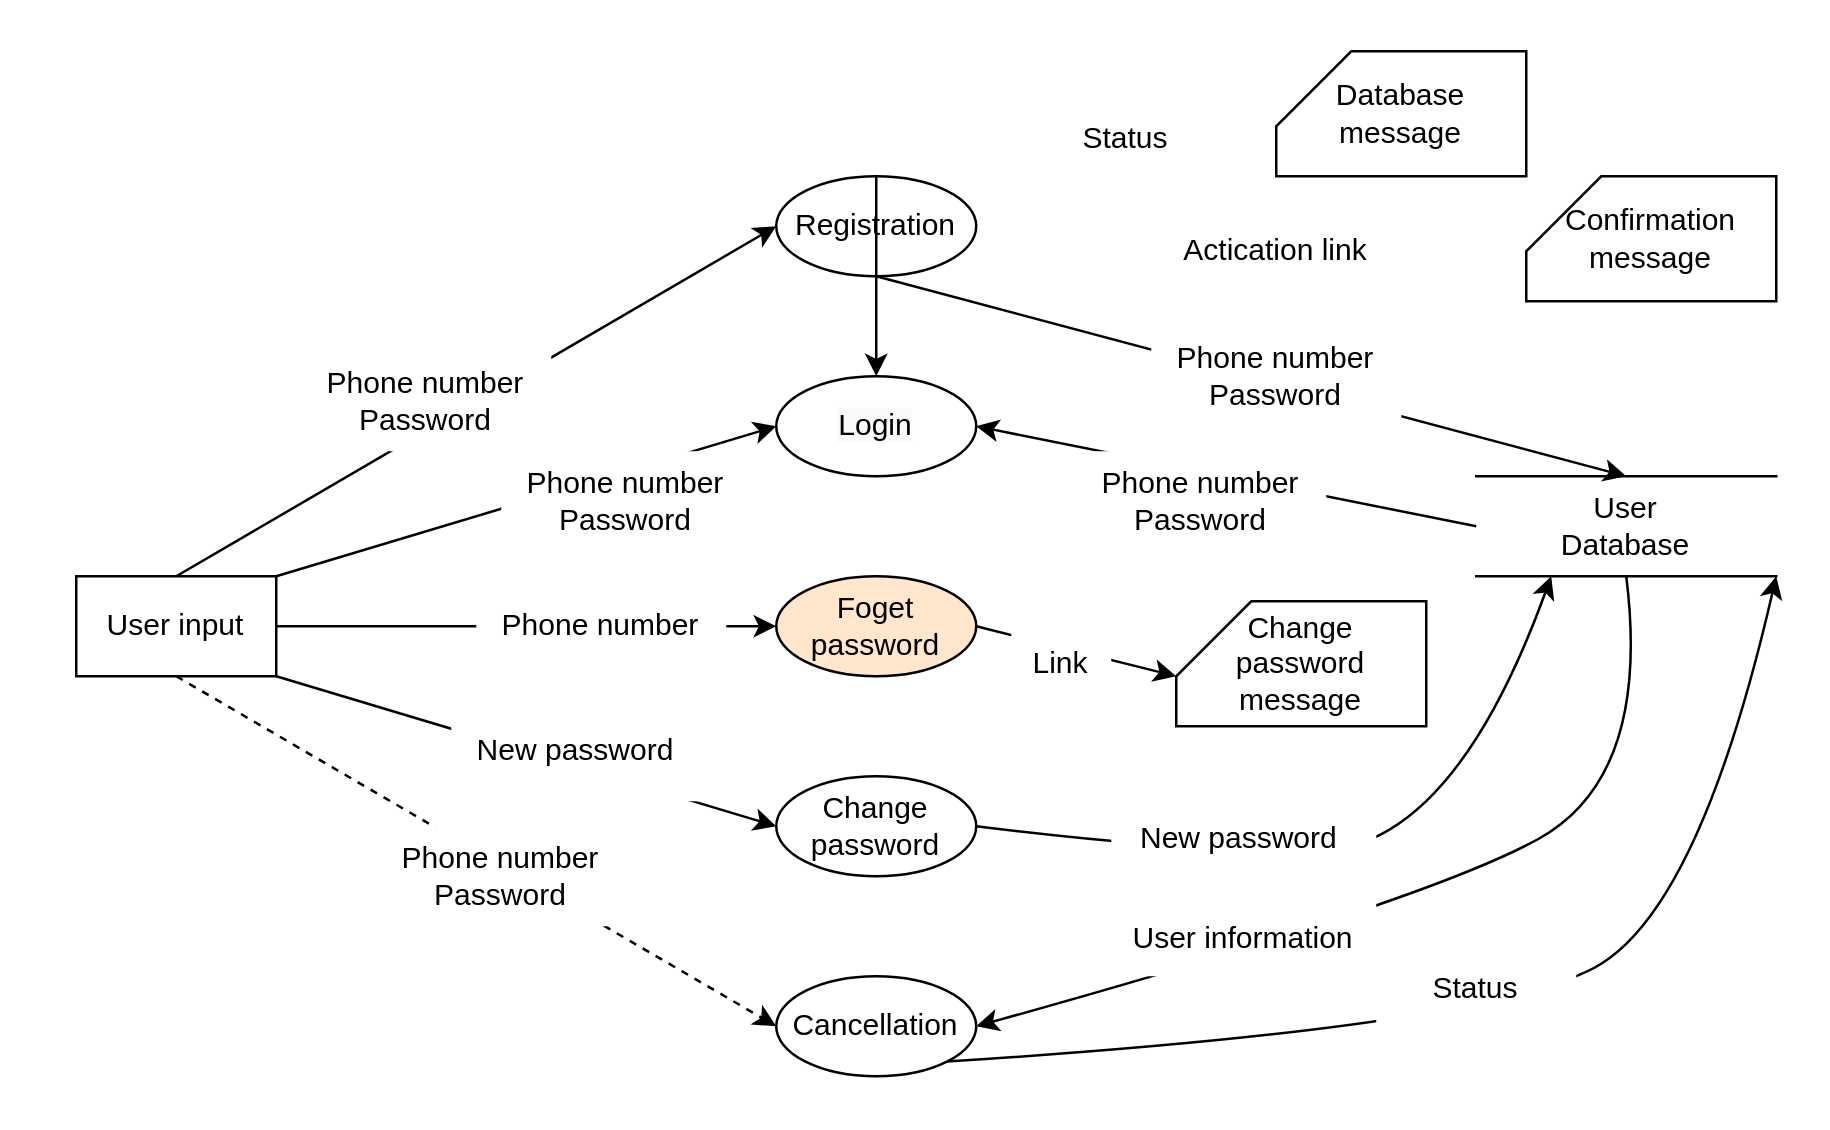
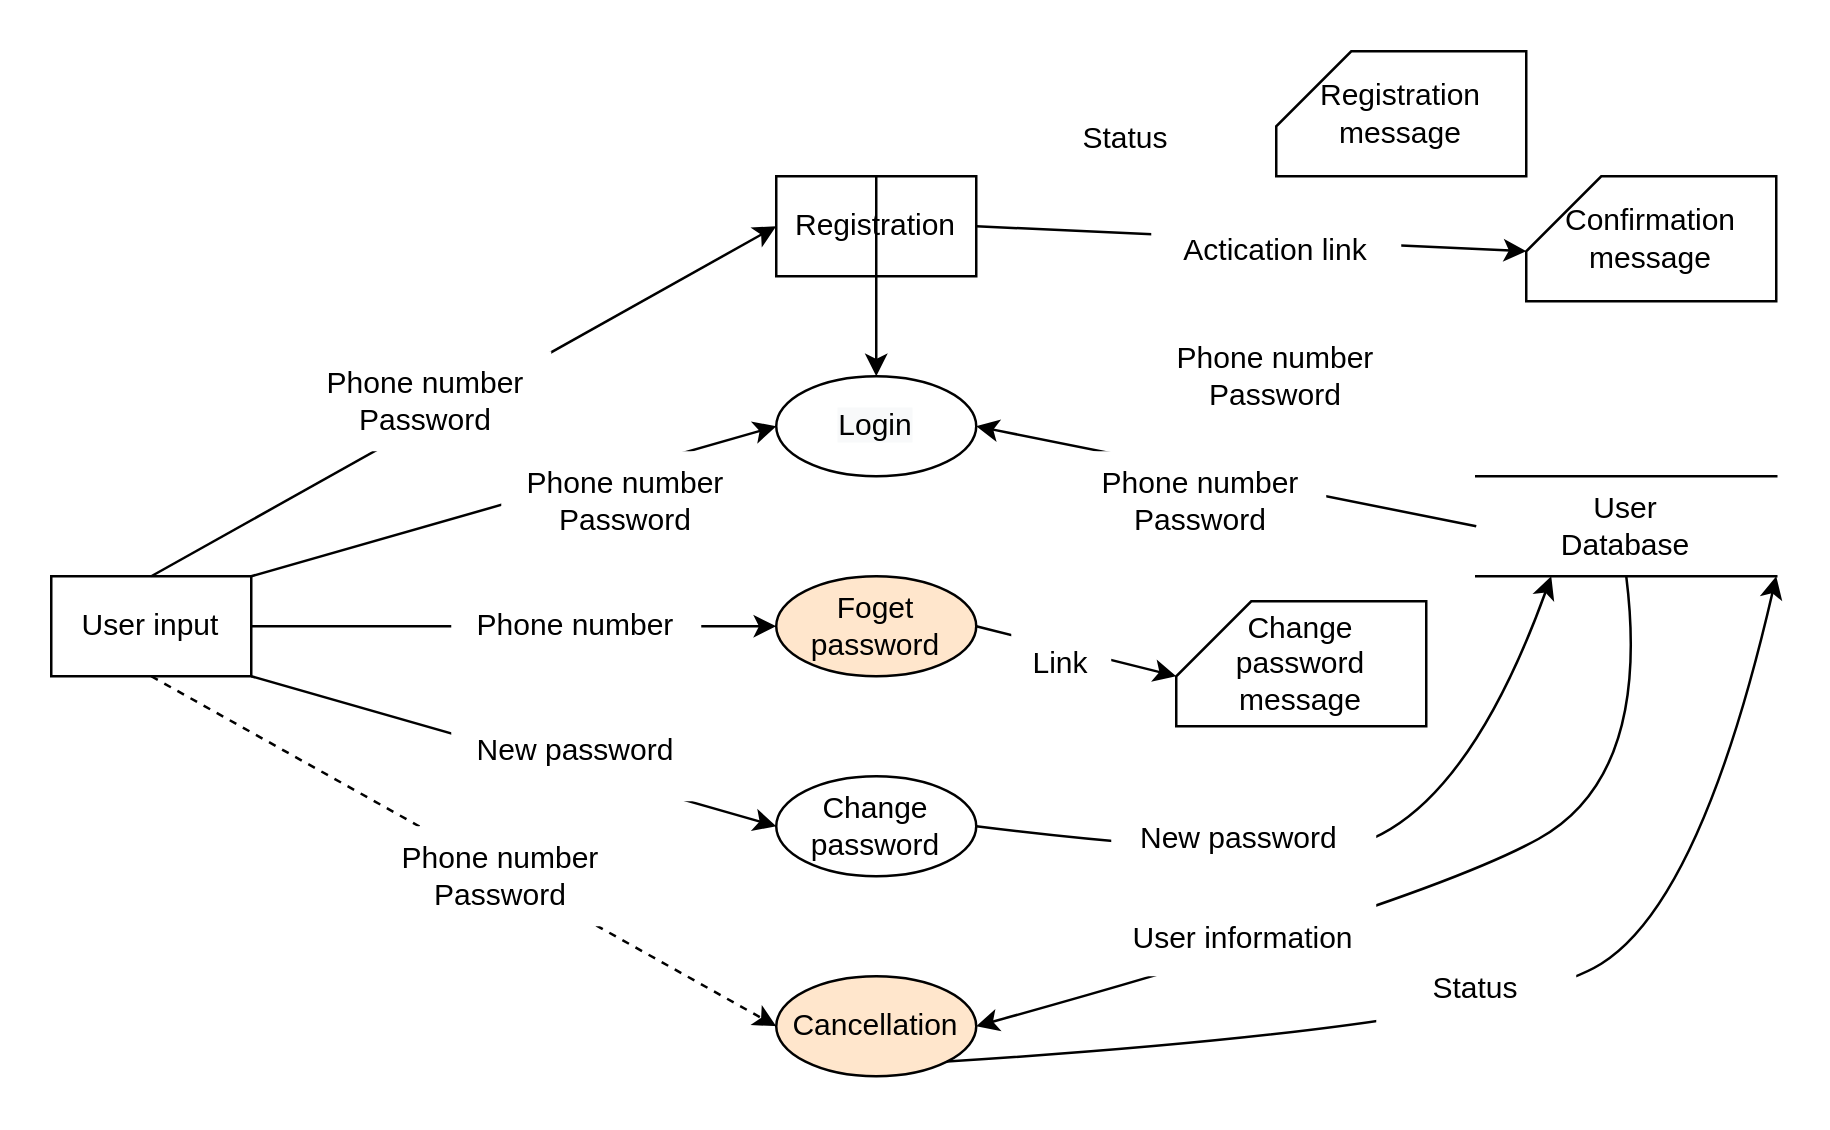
node "Database message": label "Database message" -> "Registration message"
node "Registration": shape ellipse -> rectangle
edge "Registration" -> "Confirmation message": added
edge "Registration" -> "User Database": removed
node "User input": moved (176, 626) -> (151, 626)
node "Phone number": moved (601, 626) -> (576, 626)
node "Cancellation": fillcolor #ffffff -> #ffe6cc
